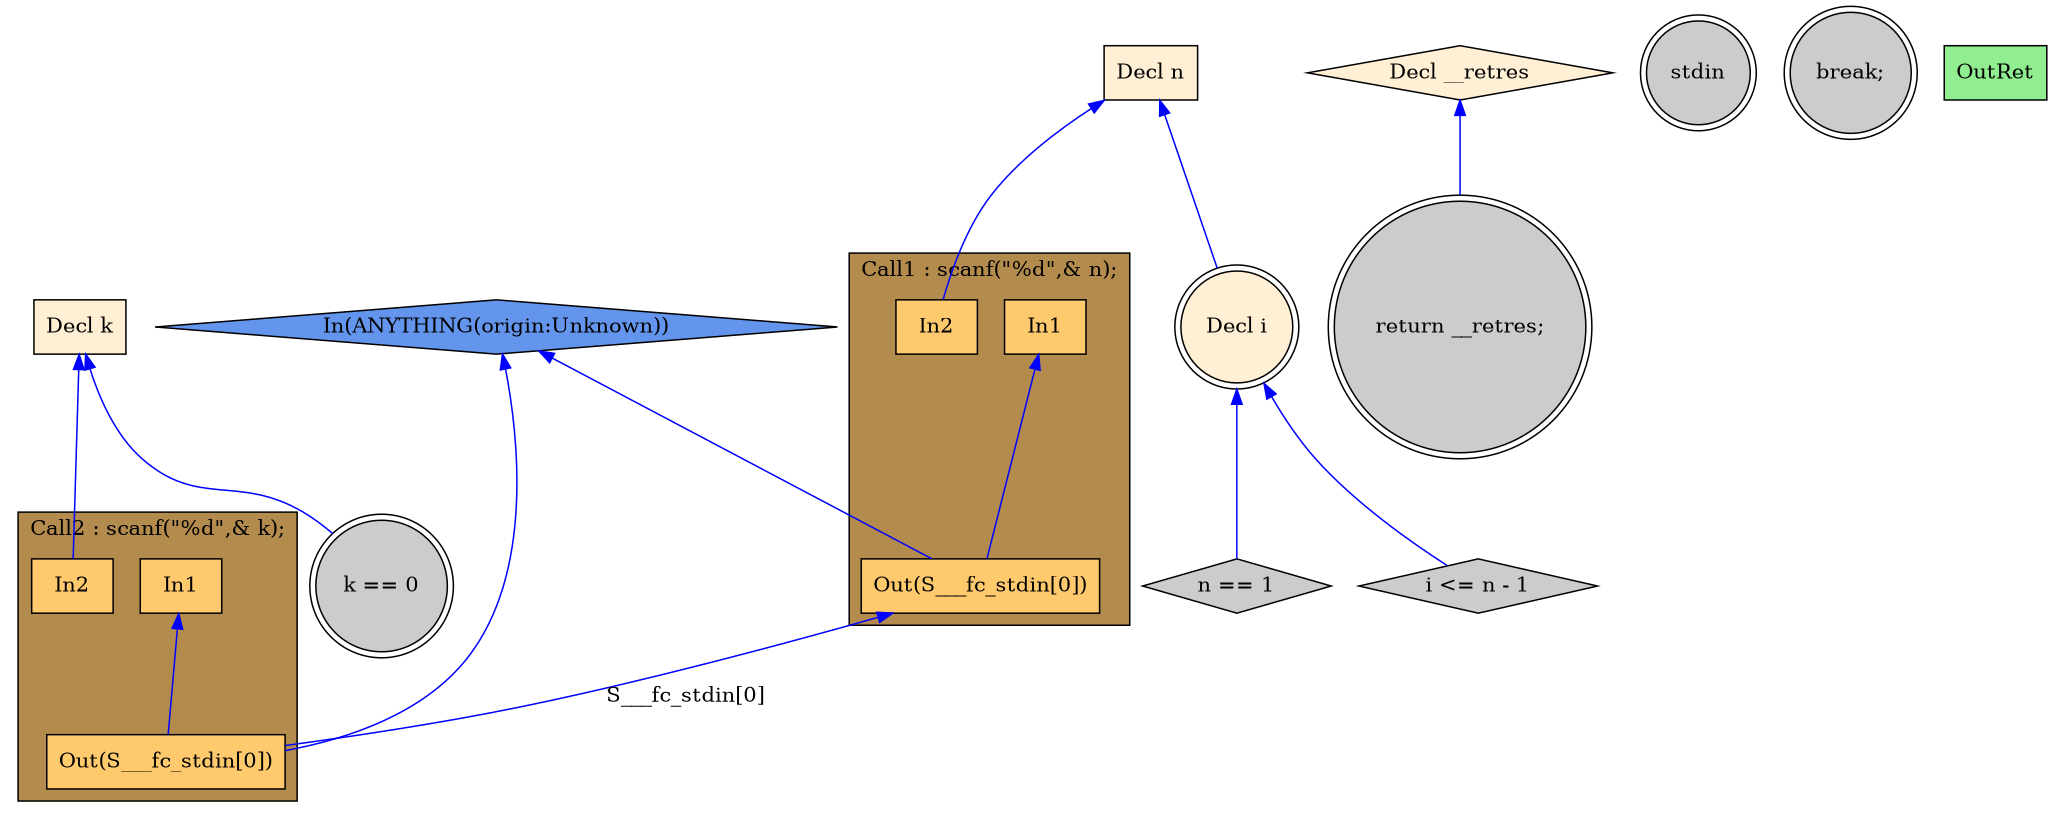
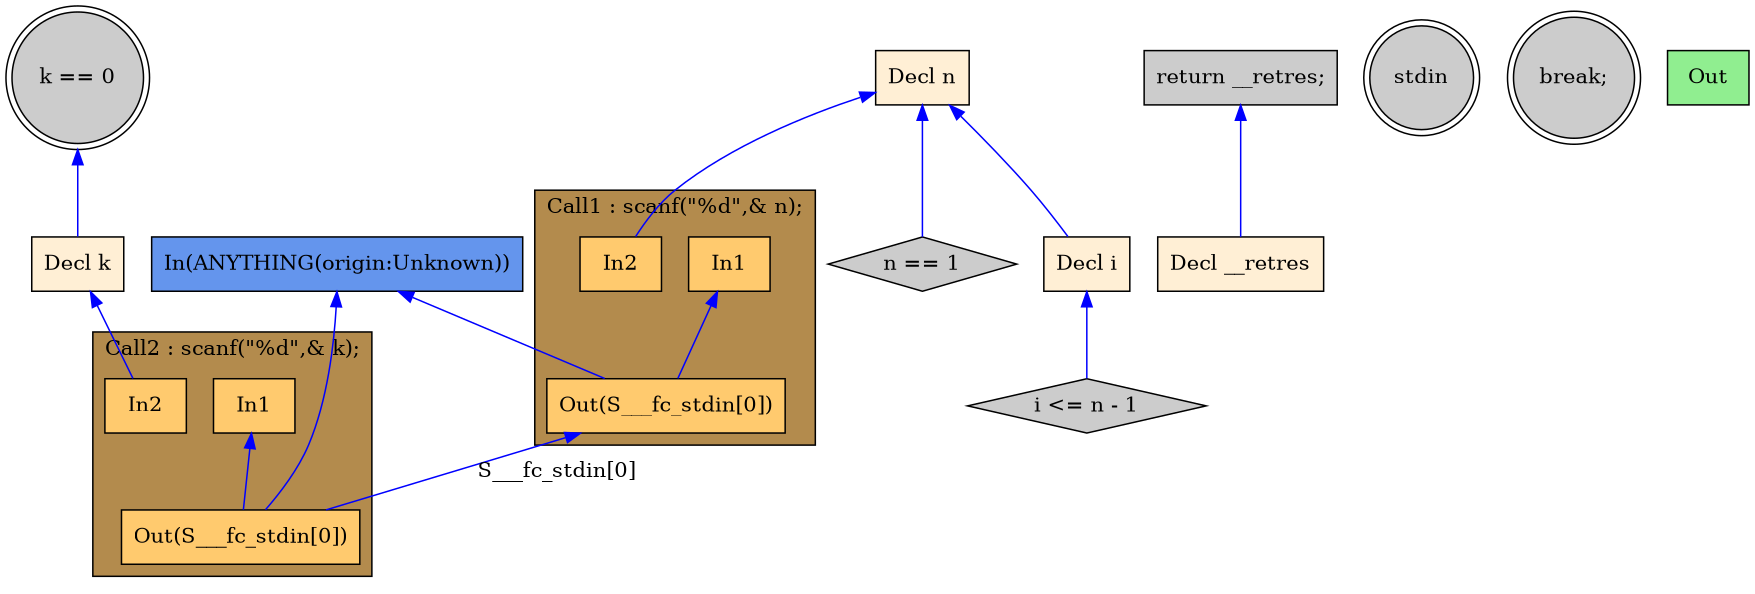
node "Decl __retres": shape diamond -> box
node "OutRet": label "OutRet" -> "Out"
edge "return __retres;" -> "Decl __retres": reversed
node "In(ANYTHING(origin:Unknown))": shape diamond -> box
node "Decl i": shape doublecircle -> box
node "return __retres;": shape doublecircle -> box
edge "n == 1" -> "Decl i": now "n == 1" -> "Decl n"
edge "k == 0" -> "Decl k": reversed
